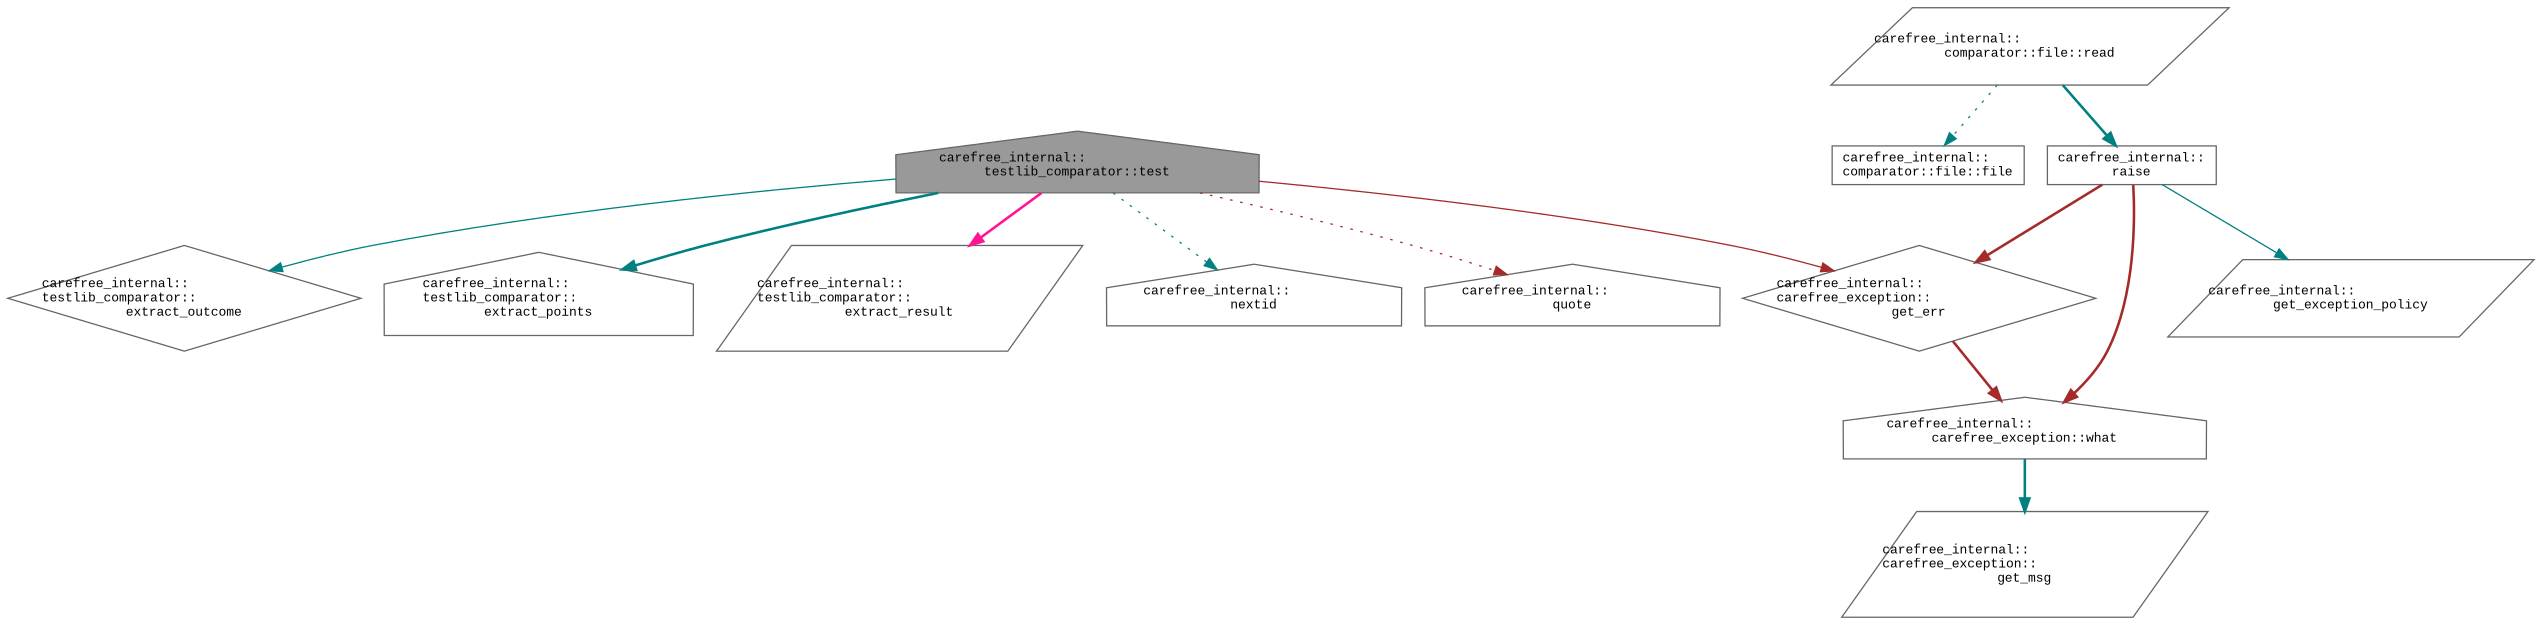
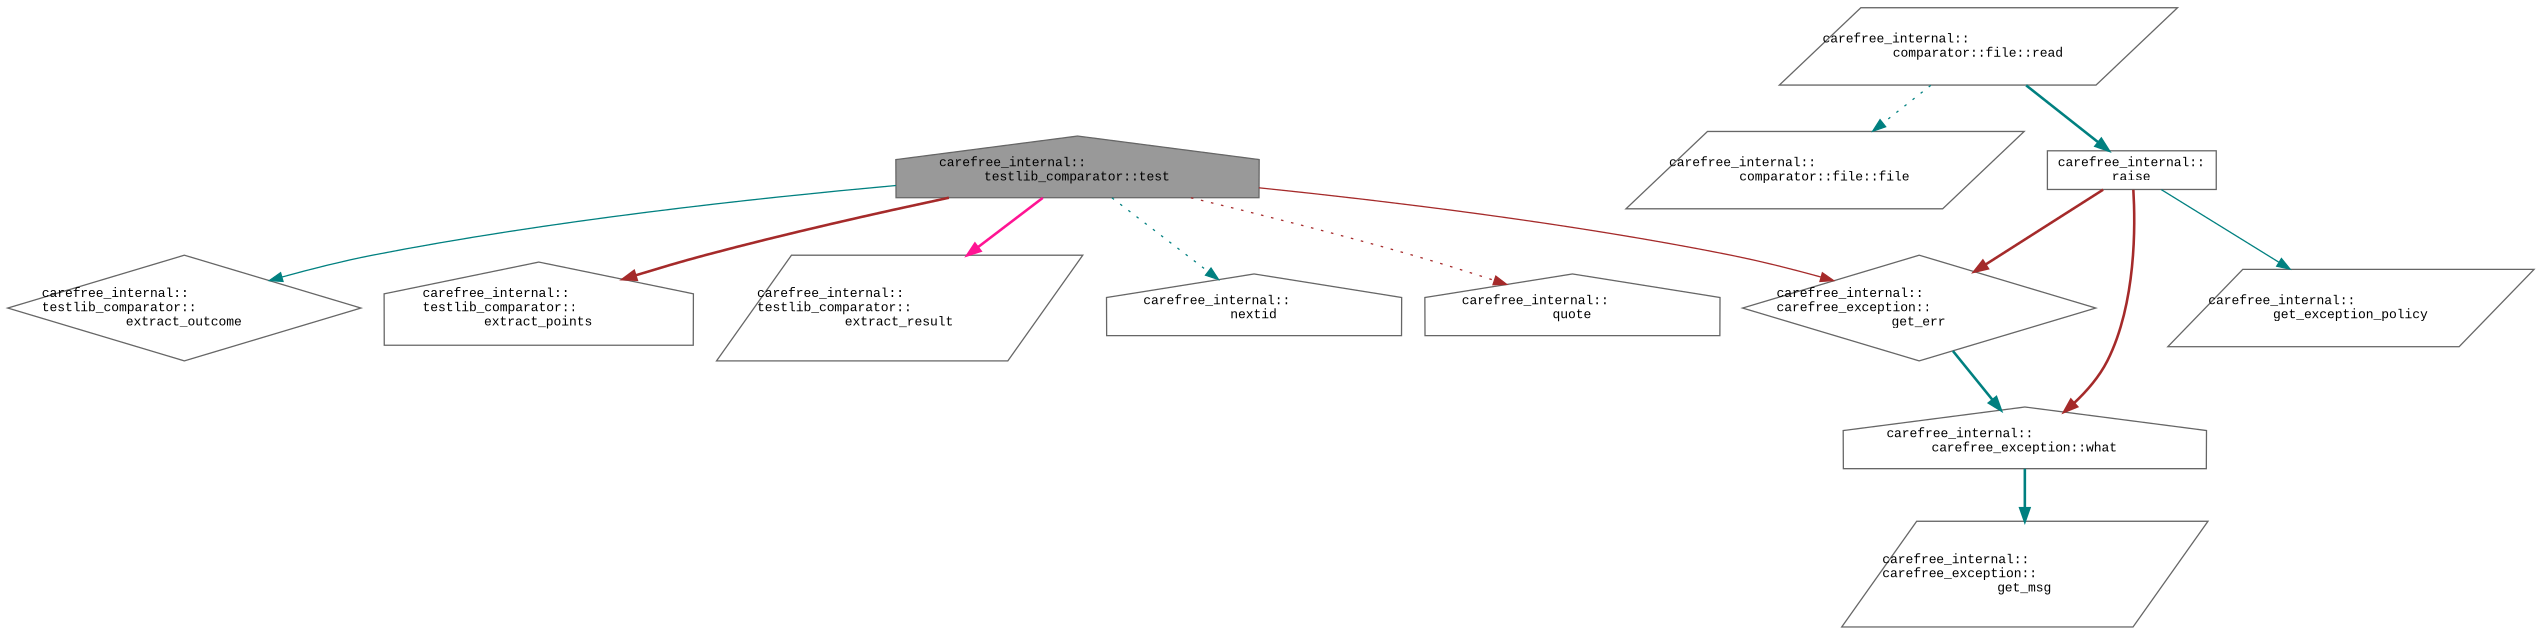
node "carefree_internal:: comparator::file::file": shape box -> parallelogram
edge "carefree_internal:: testlib_comparator::test" -> "carefree_internal:: testlib_comparator:: extract_points": color teal -> brown
edge "carefree_internal:: carefree_exception:: get_err" -> "carefree_internal:: carefree_exception::what": color brown -> teal
